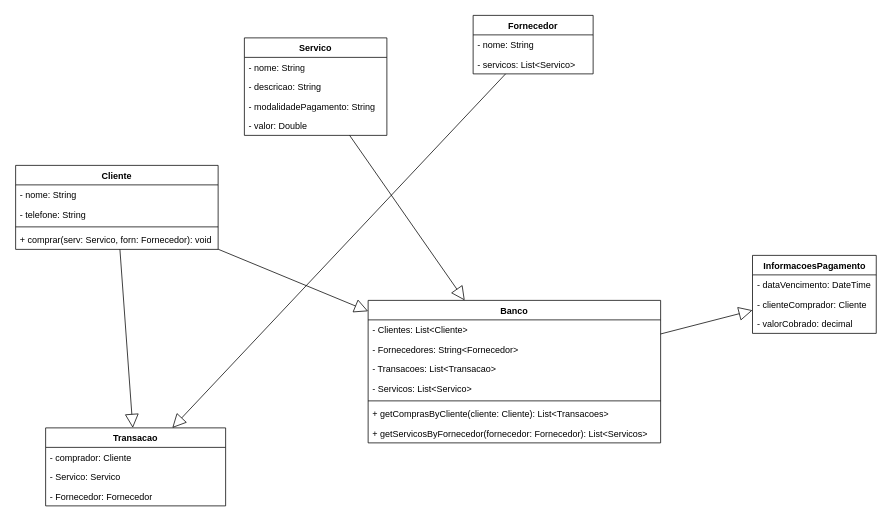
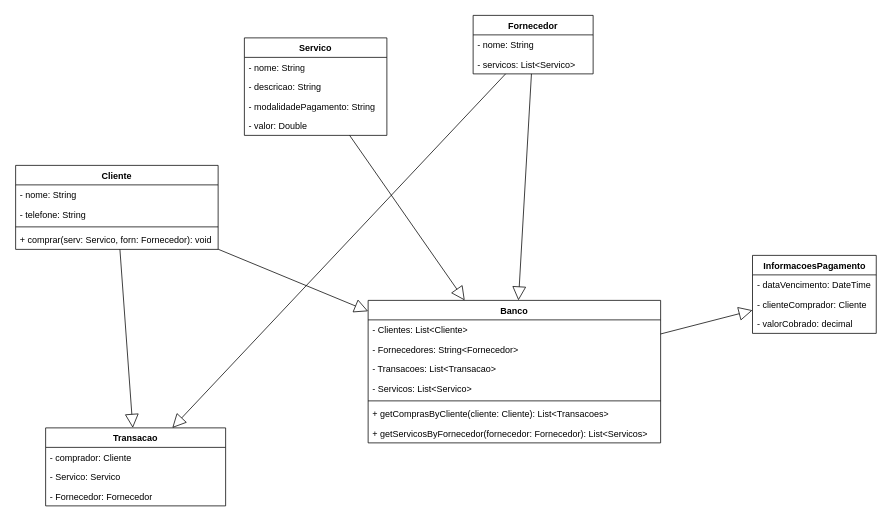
edge "Fornecedor" -> "Banco": added
